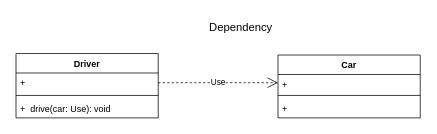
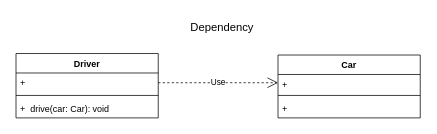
node "Dependency": moved (240, 27) -> (222, 27)
node "+ drive(car: Use): void": label "+ drive(car: Use): void" -> "+ drive(car: Car): void"
